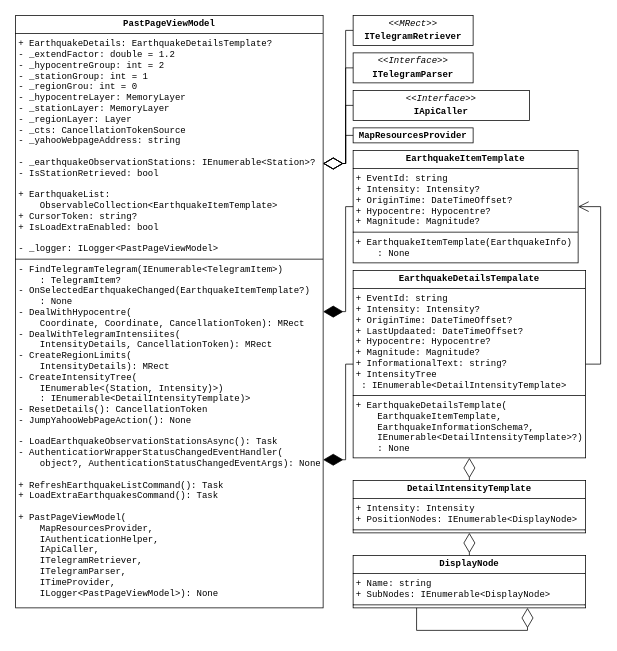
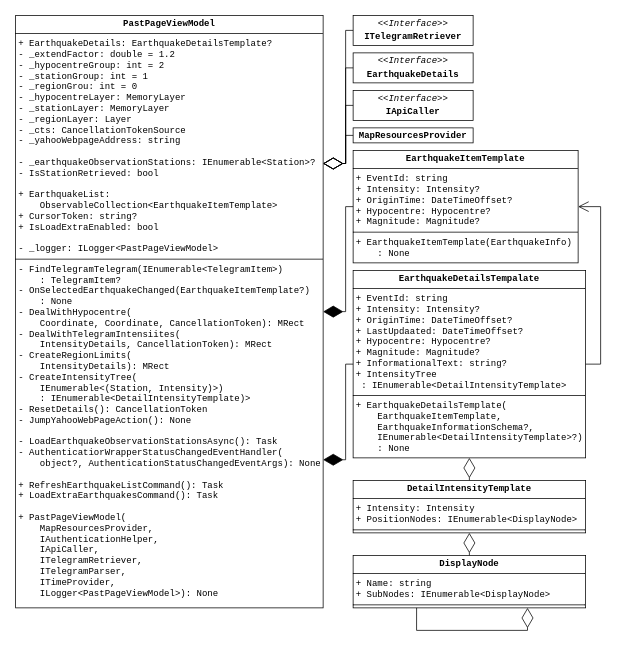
node "<<MRect>> ITelegramRetriever": label "<<MRect>> ITelegramRetriever" -> "<<Interface>> ITelegramRetriever"
node "<<Interface>> ITelegramParser": label "<<Interface>> ITelegramParser" -> "<<Interface>> EarthquakeDetails"
node "<<Interface>> IApiCaller": size 176x30 -> 120x30
